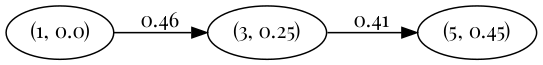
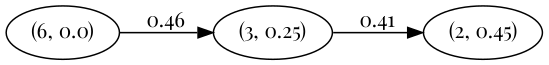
node "(1, 0.0)": label "(1, 0.0)" -> "(6, 0.0)"
node "(5, 0.45)": label "(5, 0.45)" -> "(2, 0.45)"
